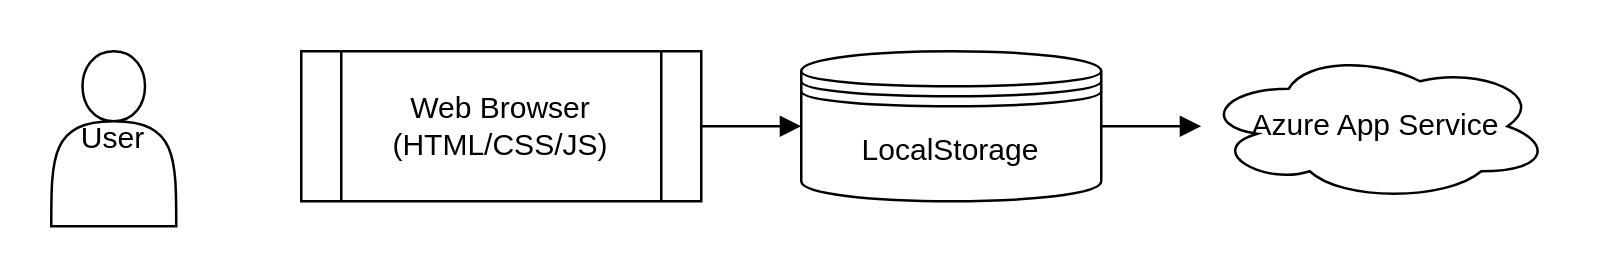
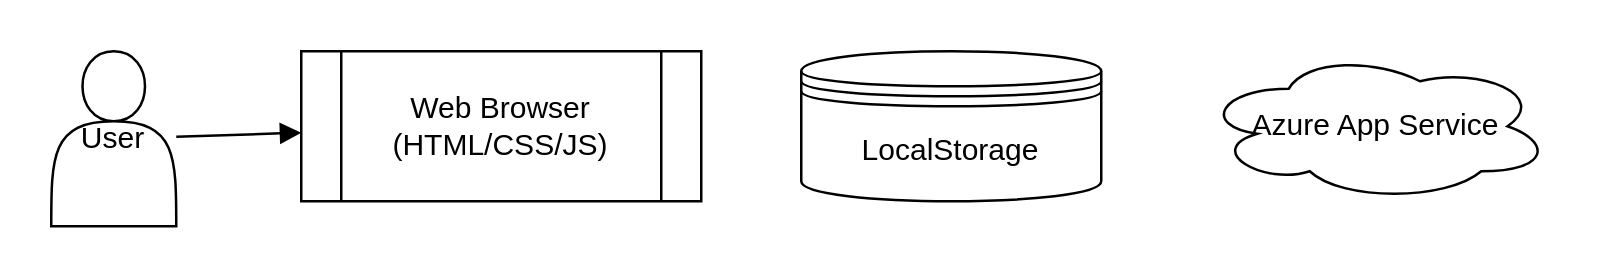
edge "Web Browser (HTML/CSS/JS)" -> "LocalStorage": removed
edge "LocalStorage" -> "Azure App Service": removed
edge "User" -> "Web Browser (HTML/CSS/JS)": added
